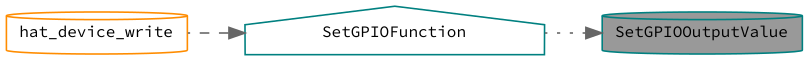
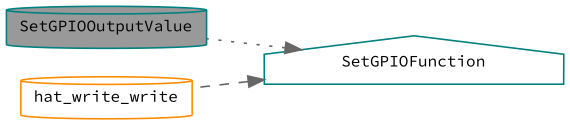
node "hat_device_write": label "hat_device_write" -> "hat_write_write"
edge "SetGPIOFunction" -> "SetGPIOOutputValue": reversed
